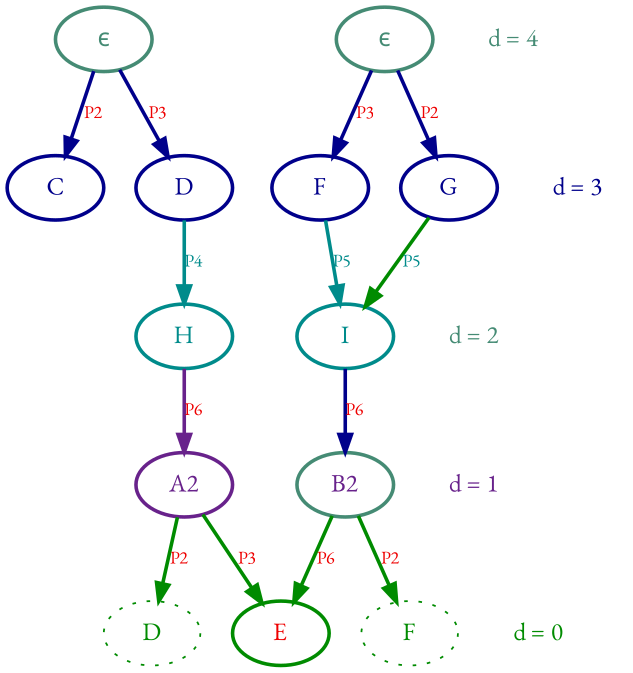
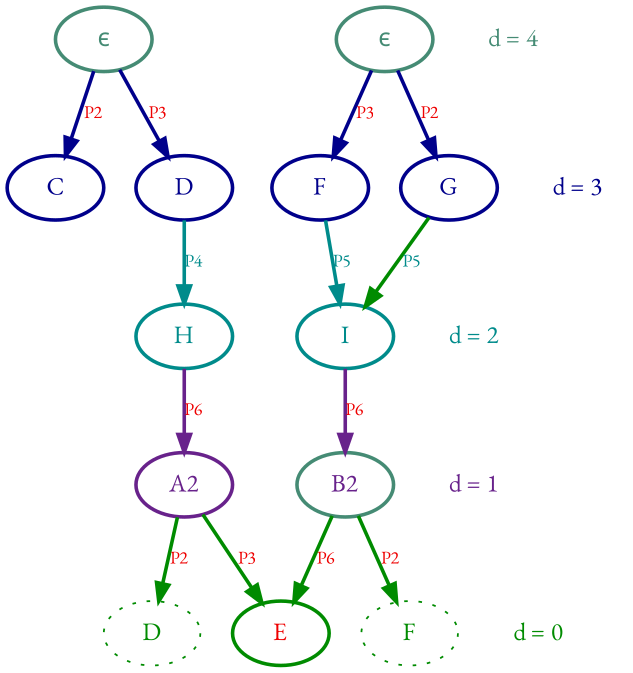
node "d = 2": fontcolor aquamarine4 -> cyan4
edge "I" -> "B2": color blue4 -> darkorchid4
